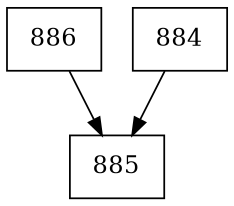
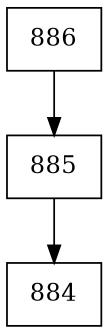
edge "884" -> "885": reversed
